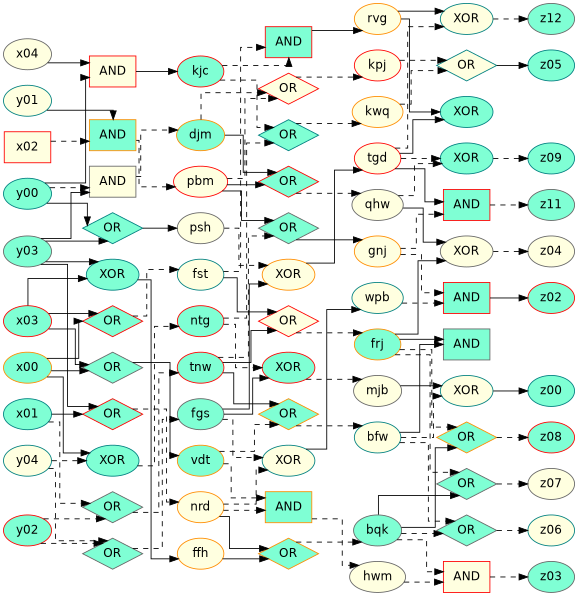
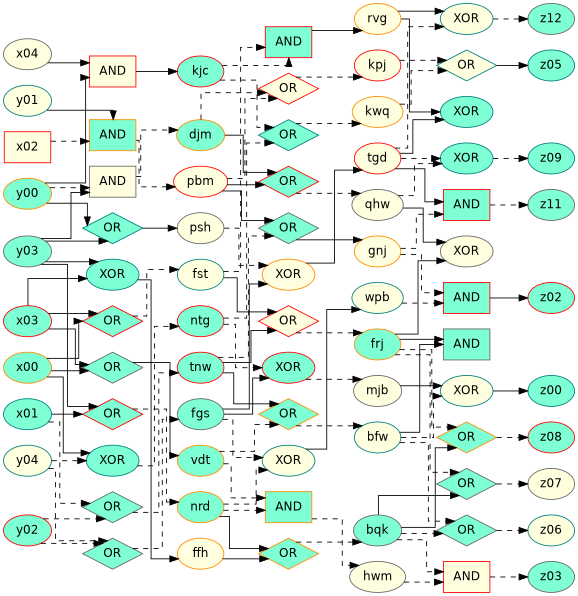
node "y00": color teal -> darkorange
node "z04": removed
node "nrd": fillcolor lightyellow -> aquamarine
